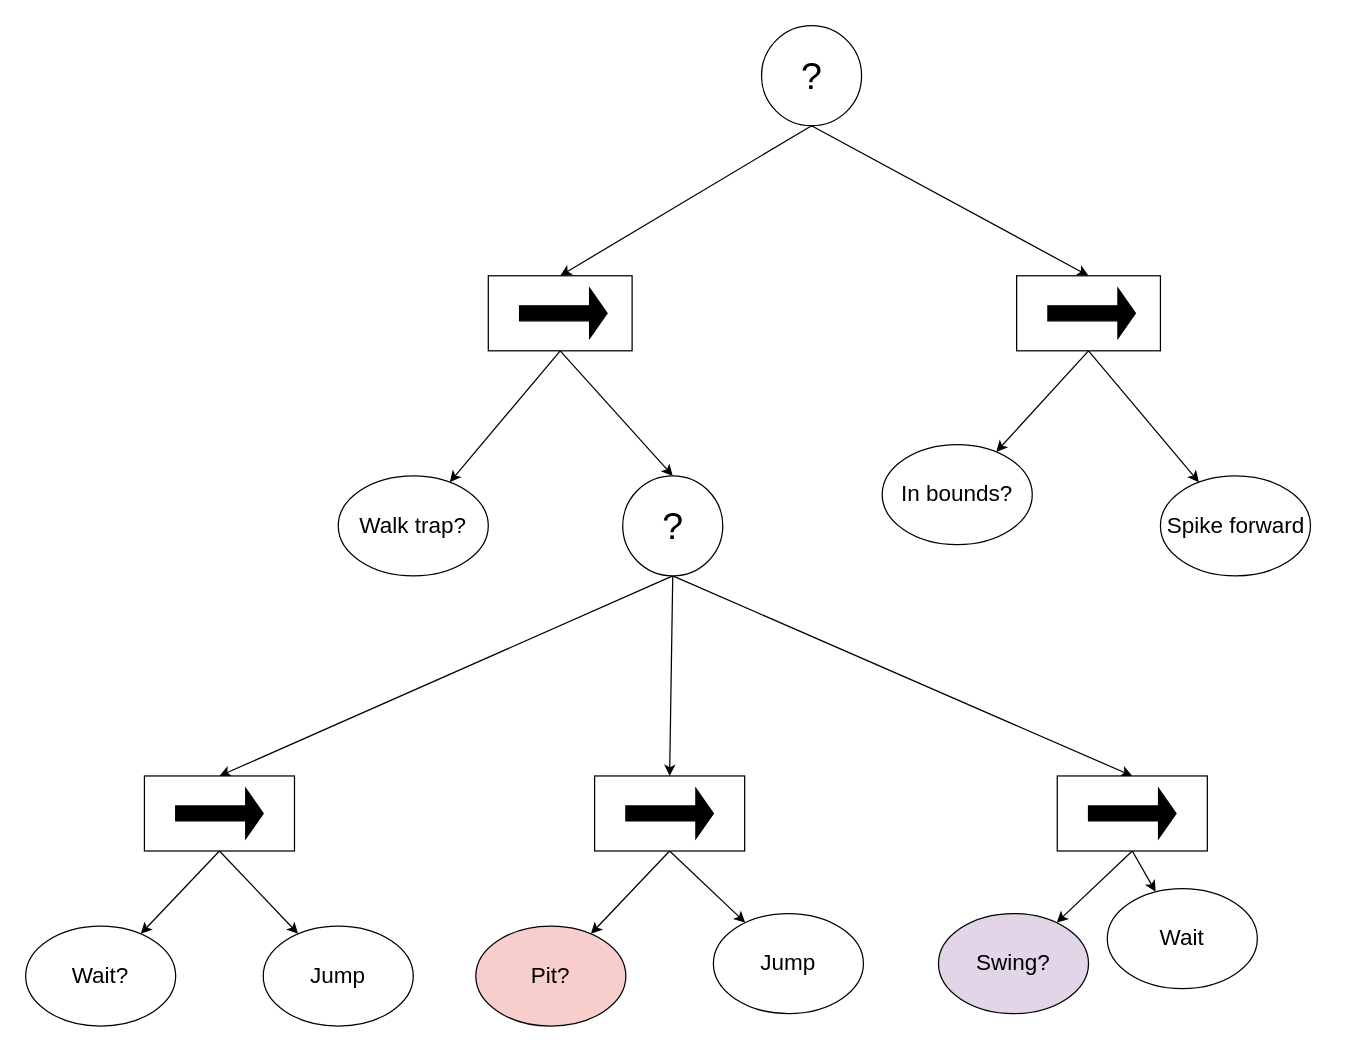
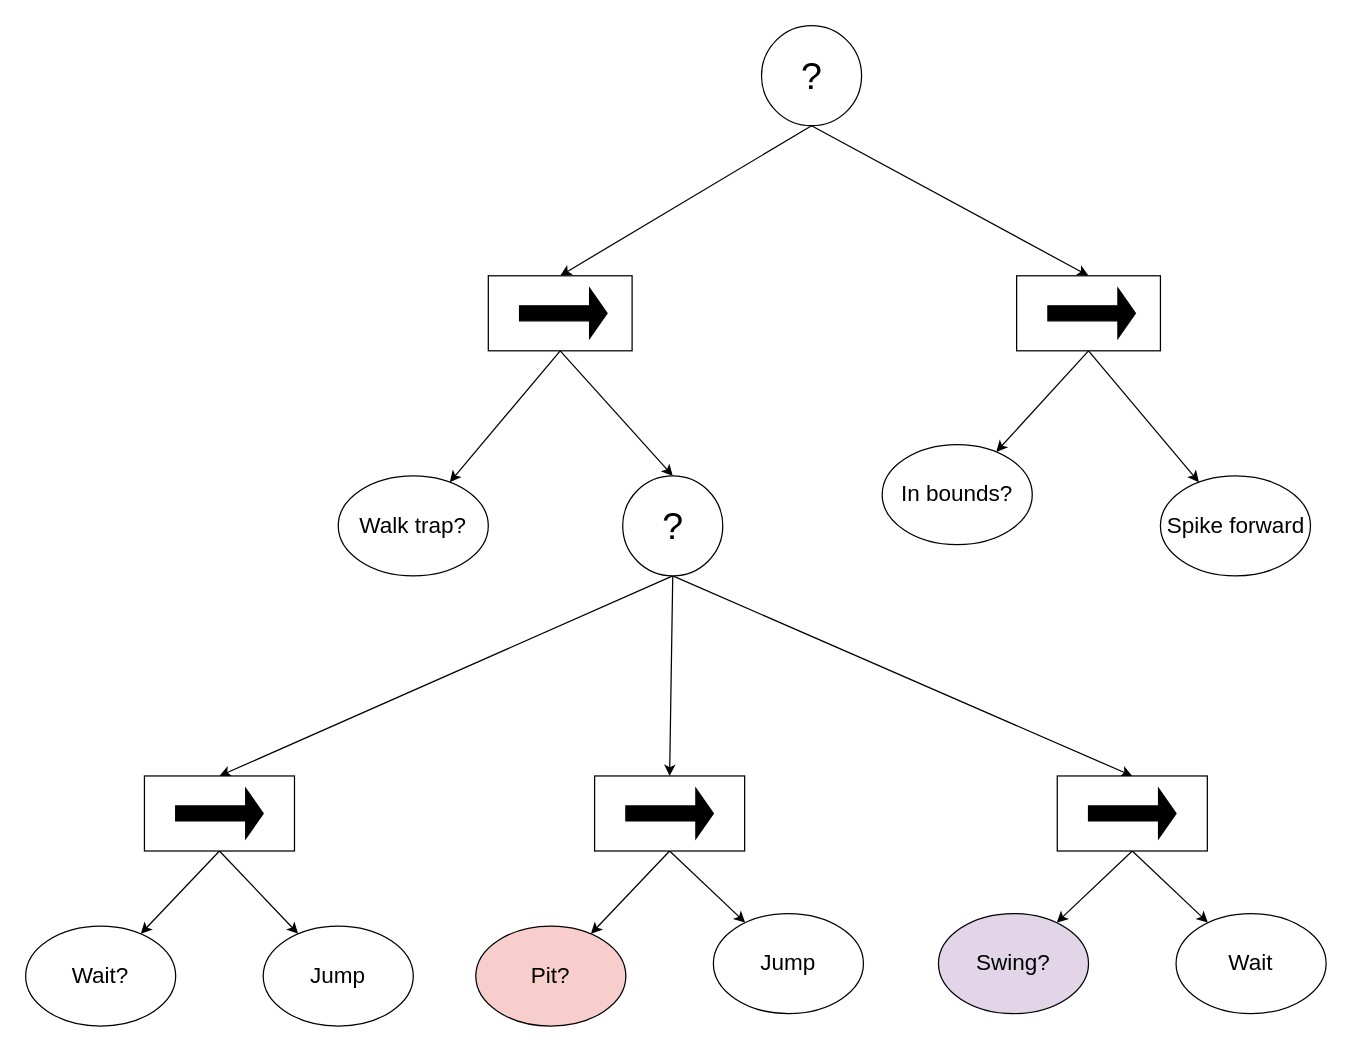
node "Wait": moved (1182, 938) -> (1251, 963)
